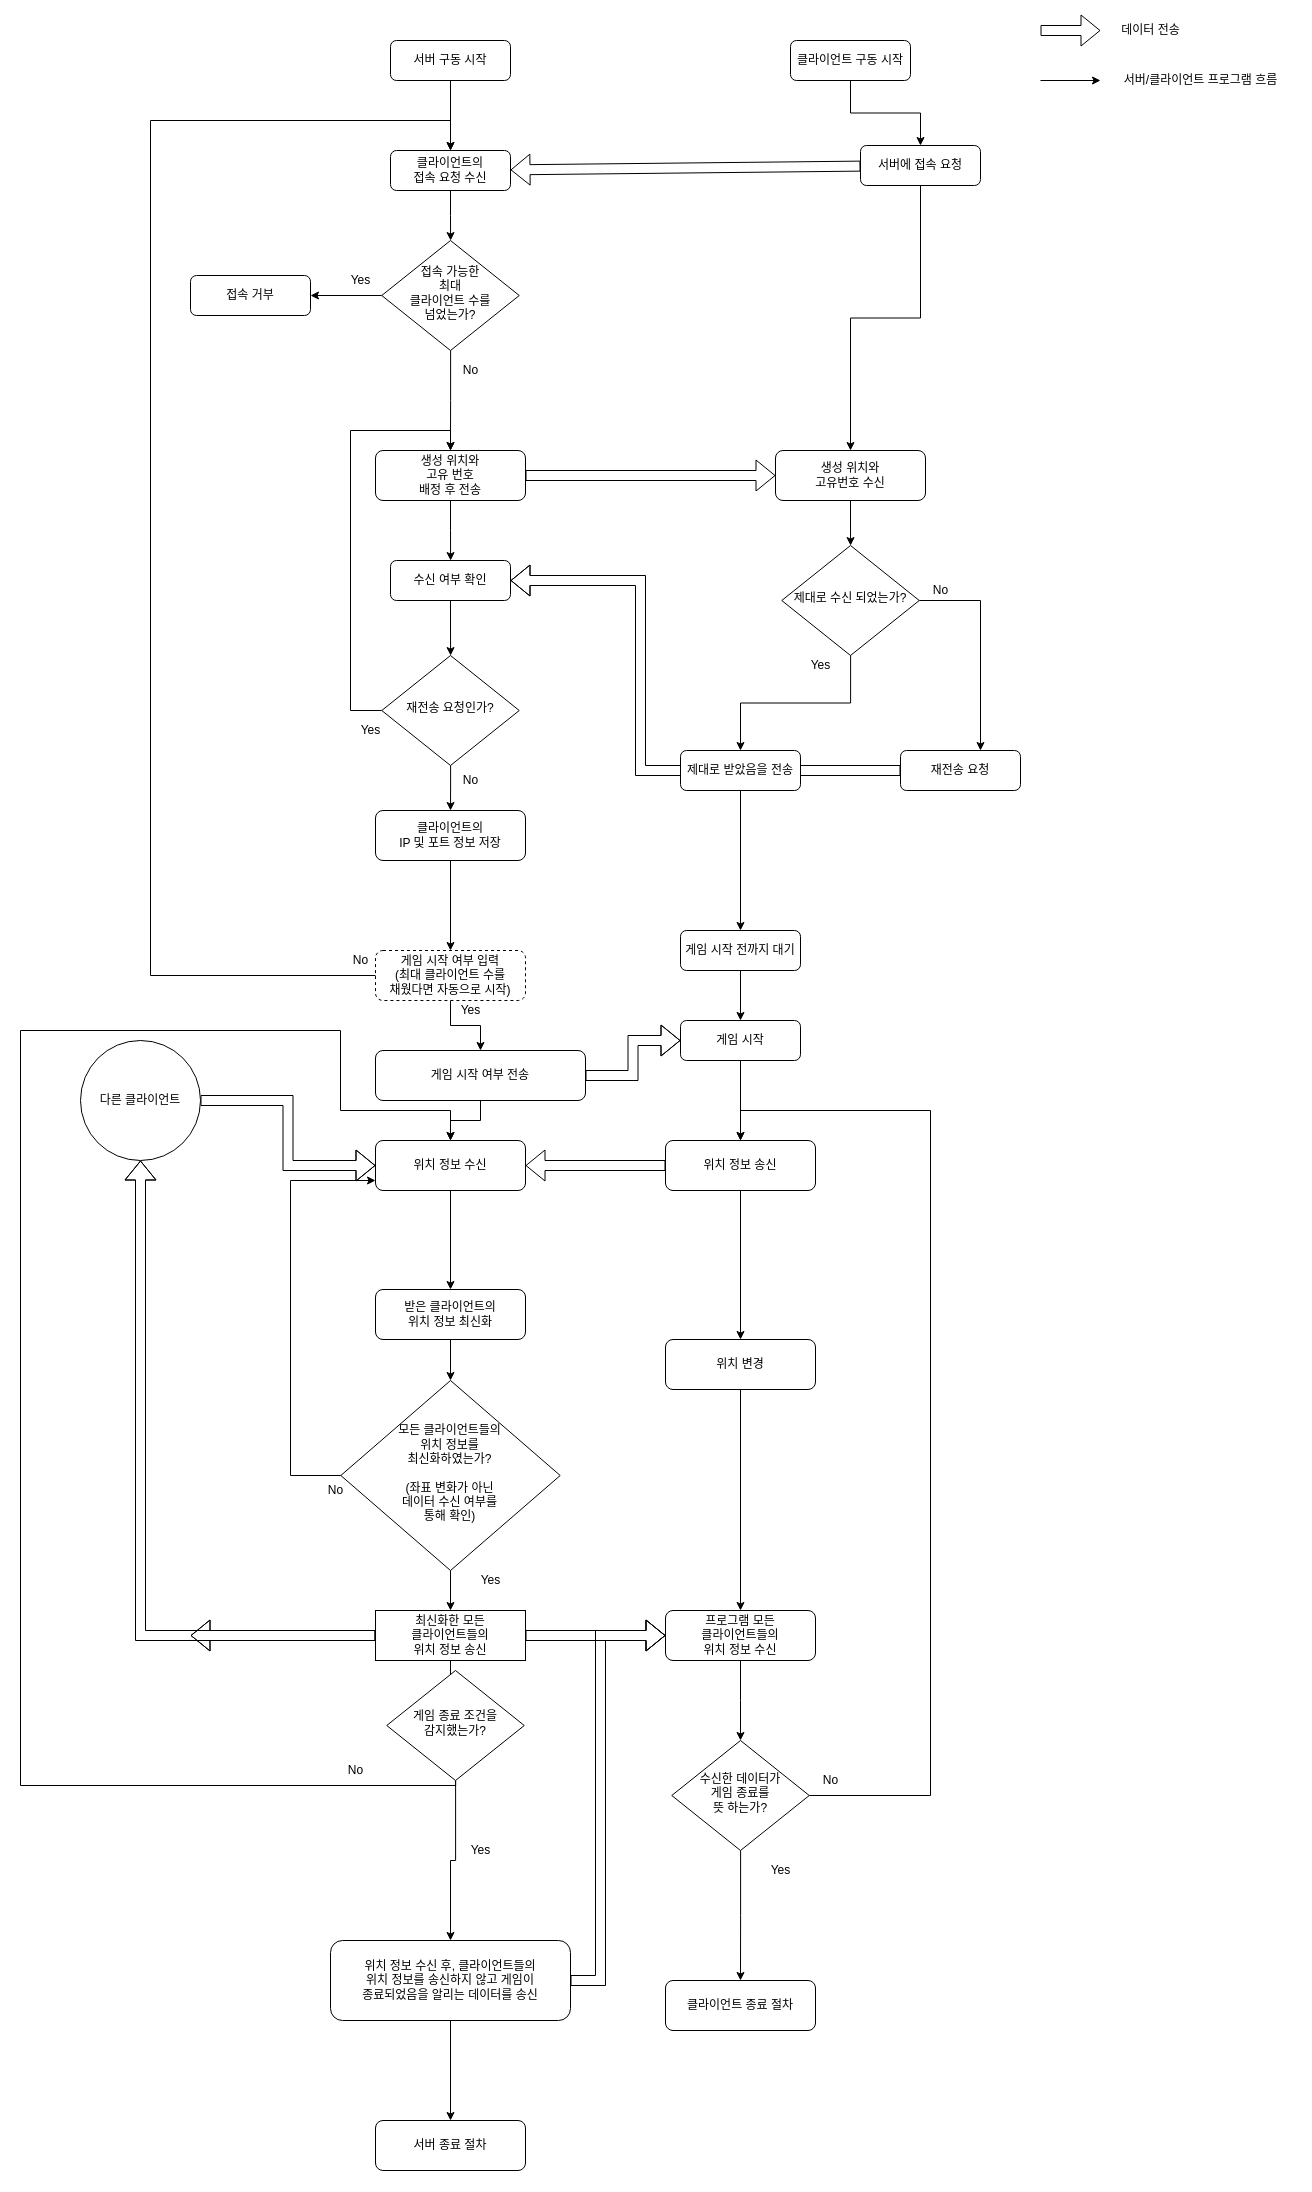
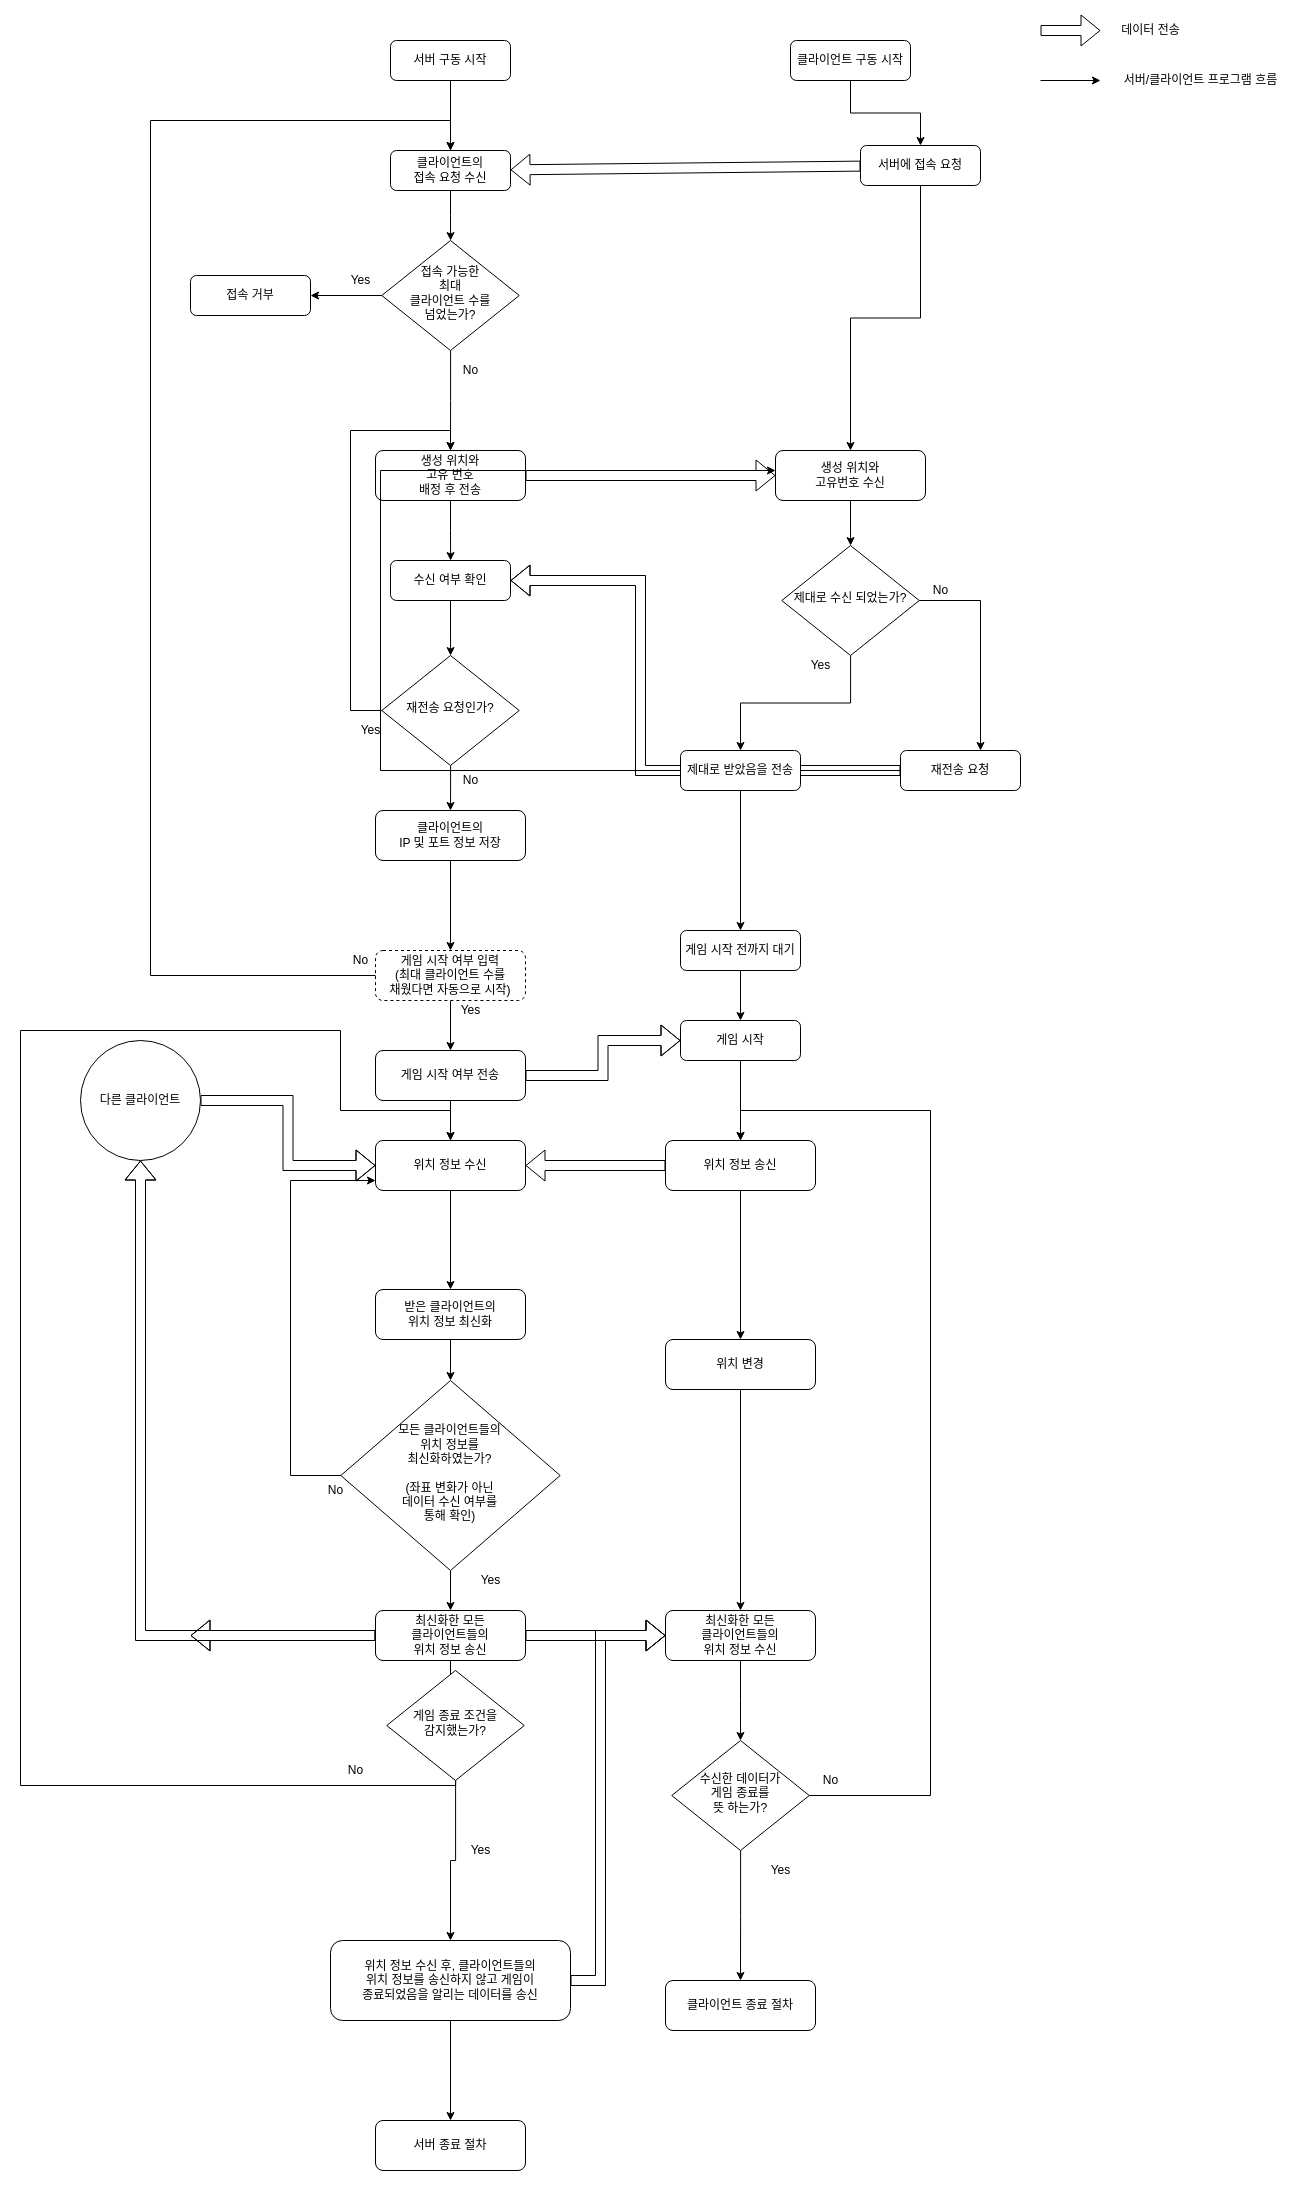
edge "재전송 요청" -> "생성 위치와 고유번호 수신": added
node "게임 시작 여부 전송": size 210x50 -> 150x50
node "최신화한 모든 클라이언트들의 위치 정보 송신": shape rectangle -> rounded rectangle
node "프로그램 모든 클라이언트들의 위치 정보 수신": label "프로그램 모든 클라이언트들의 위치 정보 수신" -> "최신화한 모든 클라이언트들의 위치 정보 수신"
